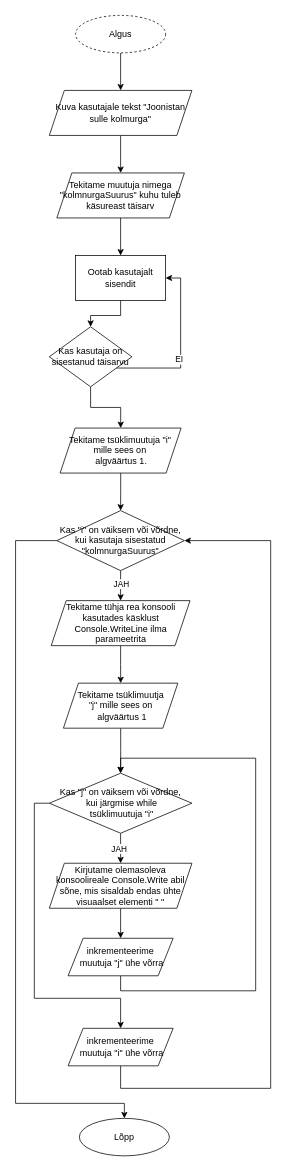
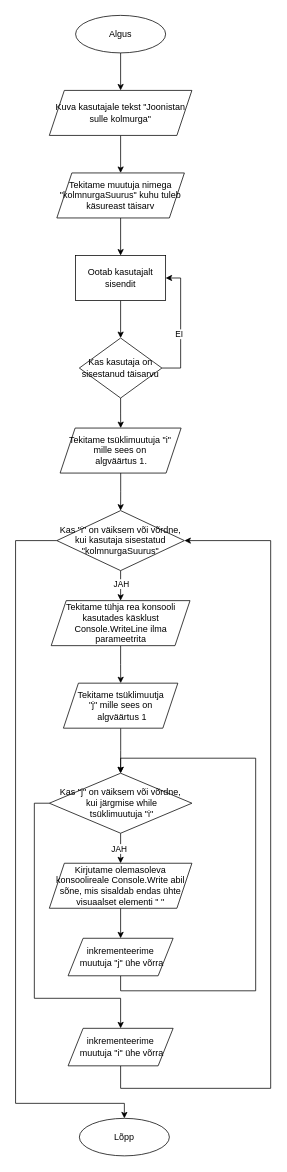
node "Algus": style dashed -> solid
node "Kas kasutaja on sisestanud täisarvu": moved (90, 357) -> (120, 368)
